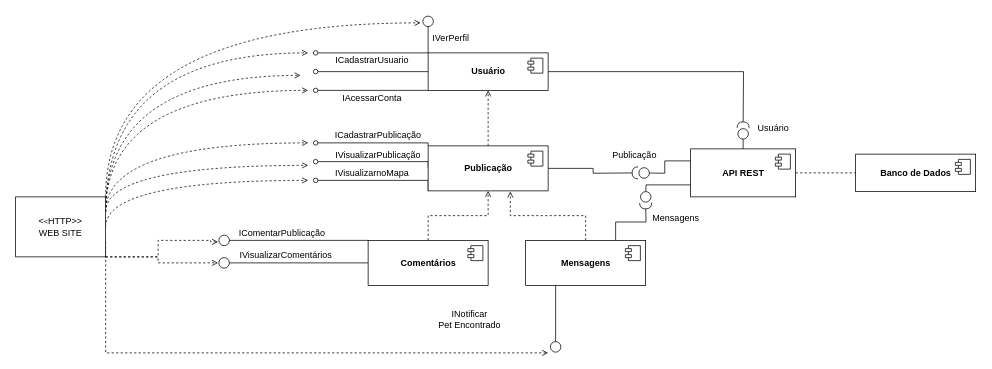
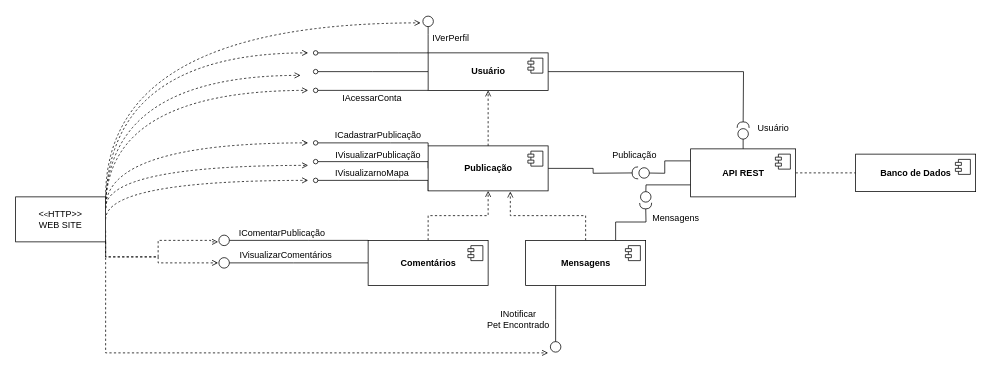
node "ICadastrarUsuario": removed
node "<<HTTP>> WEB SITE": size 90x60 -> 90x45
node "INotificar Pet Encontrado": moved (469, 319) -> (518, 319)
